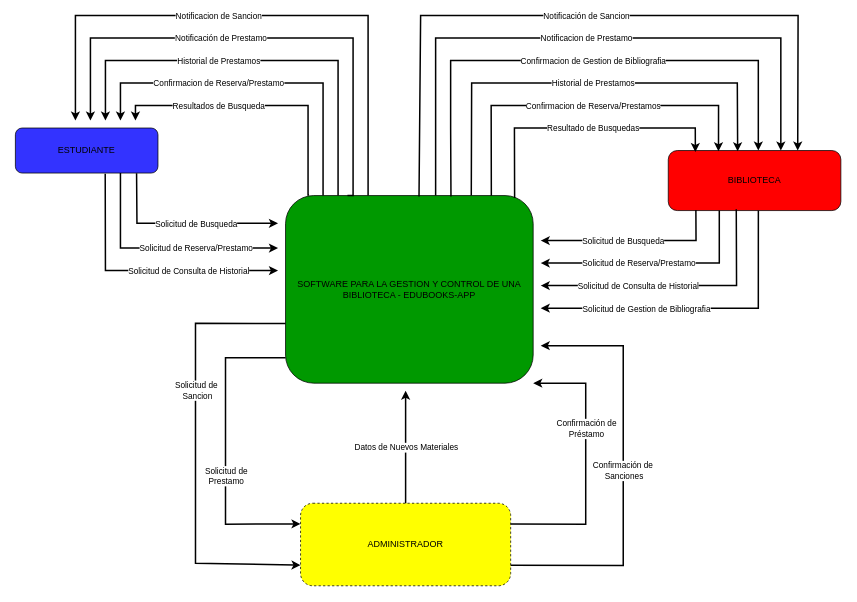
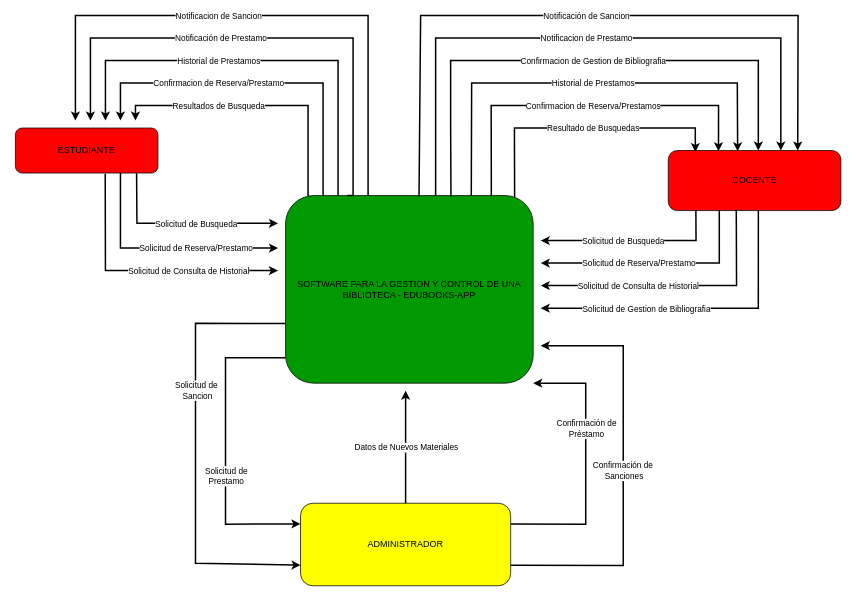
node "ESTUDIANTE": fillcolor #3333ff -> #ff0000
node "BIBLIOTECA": label "BIBLIOTECA" -> "DOCENTE"
node "ADMINISTRADOR": style dashed -> solid
